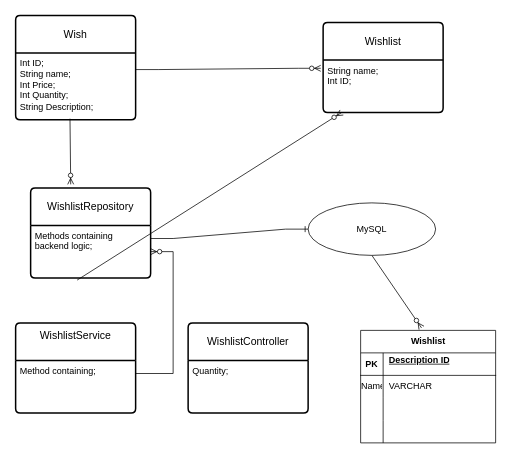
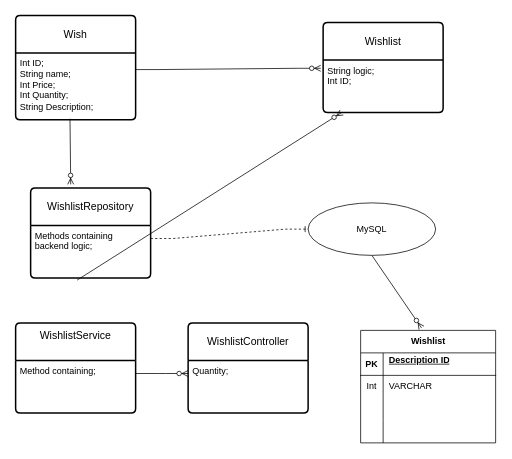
node "String name; Int ID;": label "String name; Int ID;" -> "String logic; Int ID;"
edge "Methods containing backend logic;" -> "MySQL": style solid -> dashed
edge "Method containing;" -> "Methods containing backend logic;": now "Method containing;" -> "Quantity;"
node "Name": label "Name" -> "Int"
